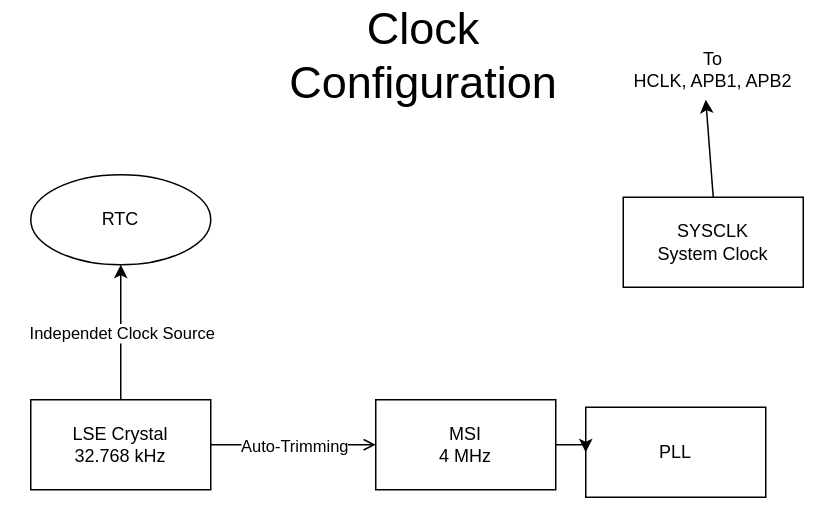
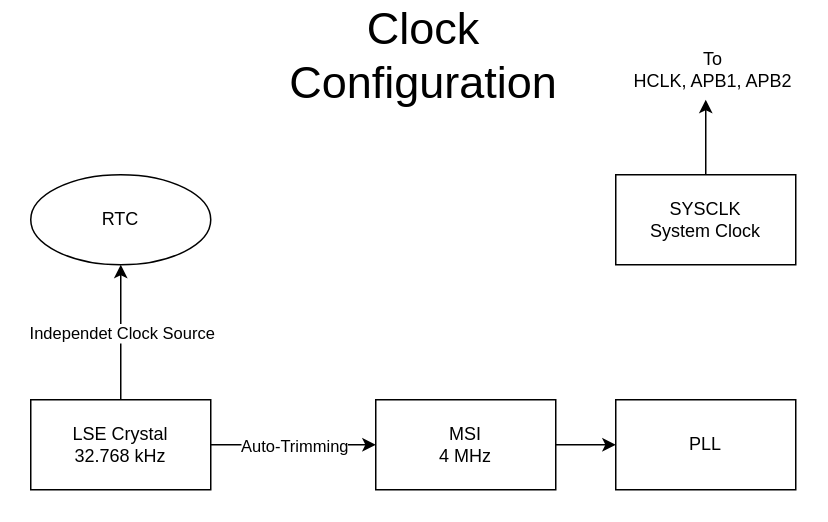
node "SYSCLK System Clock": moved (713, 242) -> (706, 220)
edge "LSE Crystal 32.768 kHz" -> "MSI 4 MHz": arrowhead open -> classic
node "PLL": moved (676, 452) -> (706, 445)
